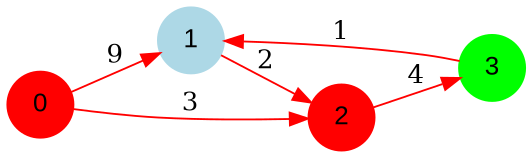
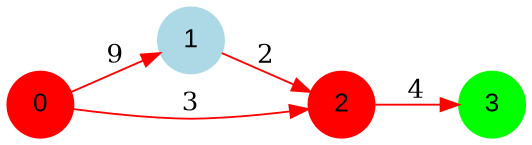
edge "3" -> "1": removed, label "1"
